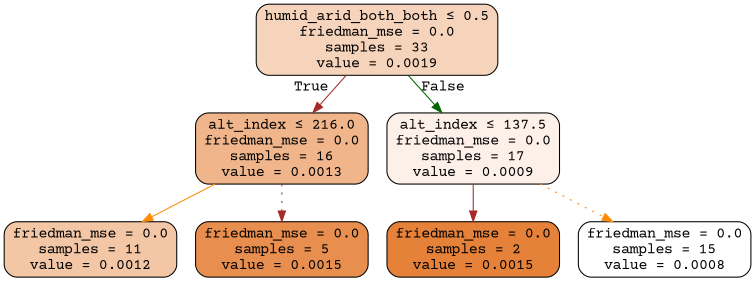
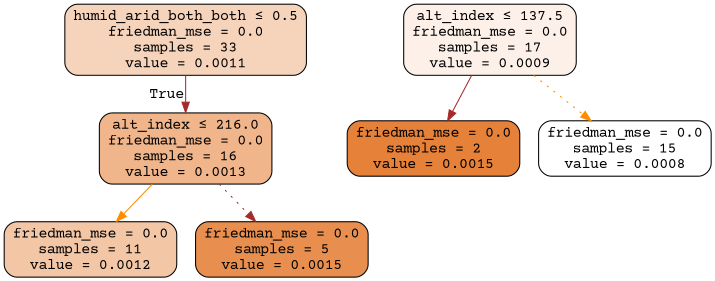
node "humid_arid_both_both ≤ 0.5": text "value = 0.0019" -> "value = 0.0011"
edge "humid_arid_both_both ≤ 0.5" -> "alt_index ≤ 137.5": removed
